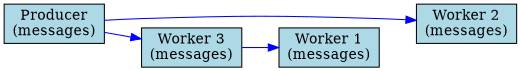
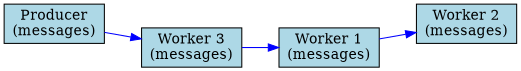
edge "Producer (messages)" -> "Worker 2 (messages)": now "Worker 1 (messages)" -> "Worker 2 (messages)"
